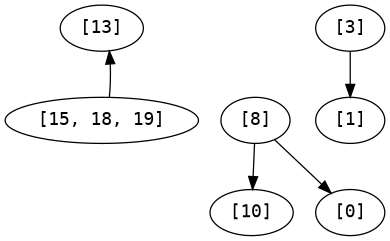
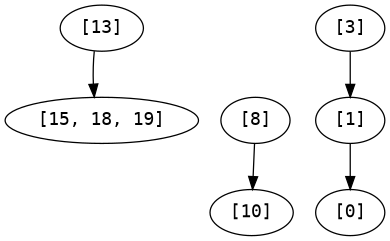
edge "[15, 18, 19]" -> "[13]": reversed
edge "[8]" -> "[0]": now "[1]" -> "[0]"
